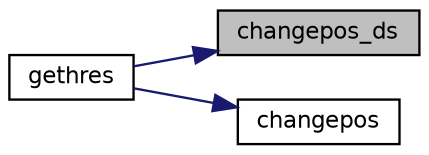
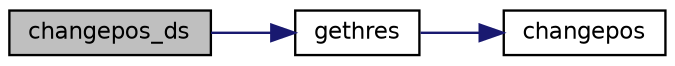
edge "gethres" -> "changepos_ds": reversed
